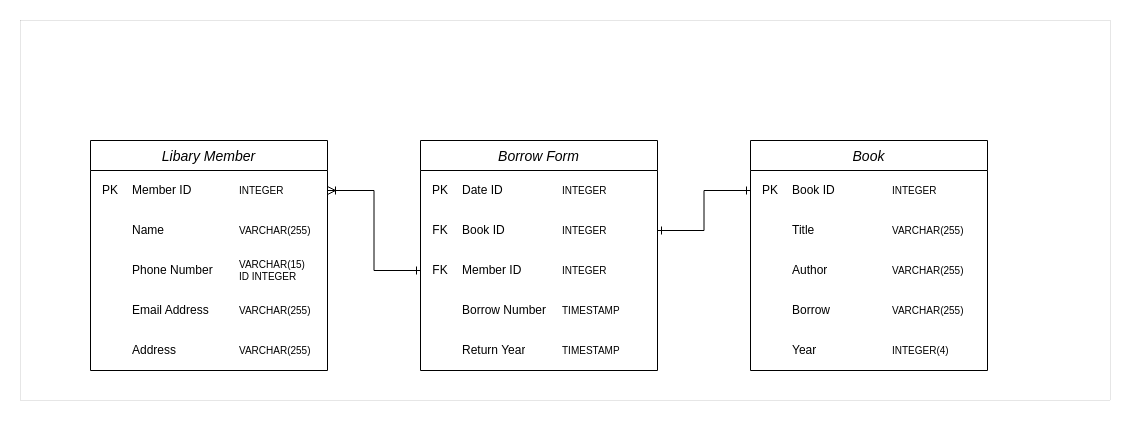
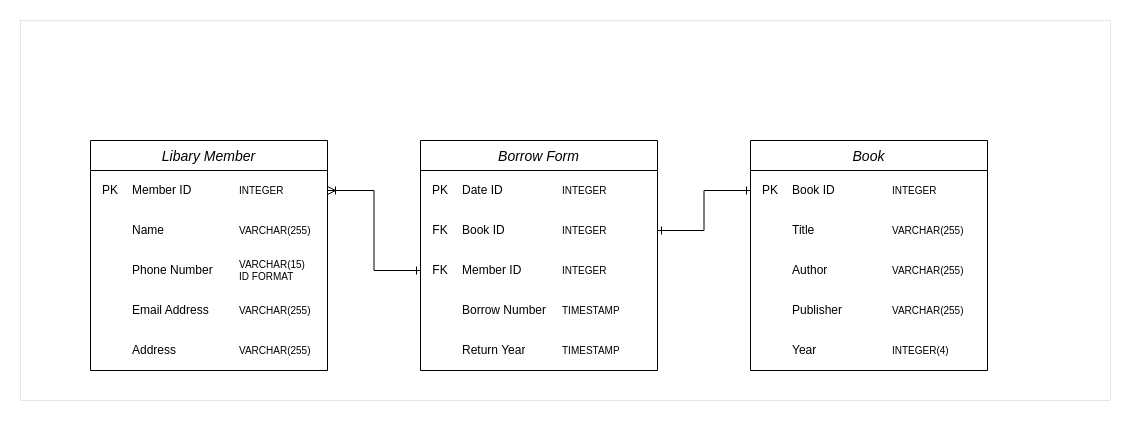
node "VARCHAR(15) ID INTEGER": label "VARCHAR(15) ID INTEGER" -> "VARCHAR(15) ID FORMAT"
node "Borrow": label "Borrow" -> "Publisher"
